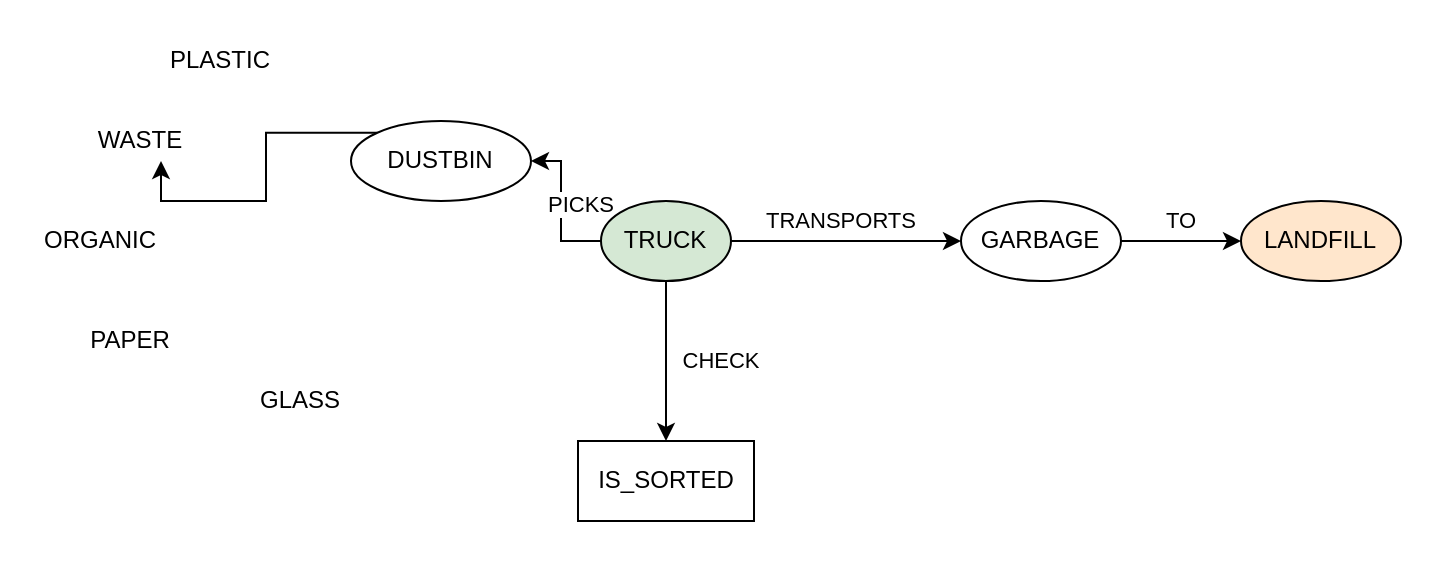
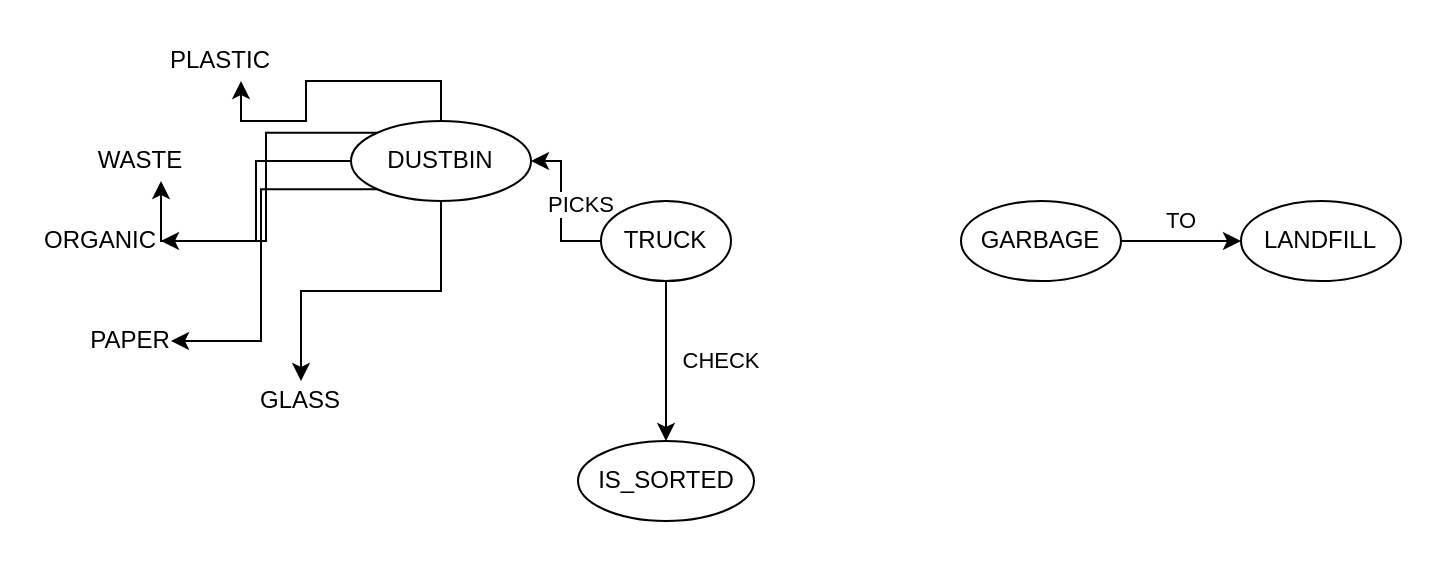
edge "DUSTBIN" -> "PLASTIC": added
node "WASTE": moved (141, 141) -> (141, 161)
edge "DUSTBIN" -> "ORGANIC": added
node "TRUCK": fillcolor #d5e8d4 -> #ffffff
edge "TRUCK" -> "GARBAGE": removed, label "TRANSPORTS"
node "LANDFILL": fillcolor #ffe6cc -> #ffffff
edge "DUSTBIN" -> "PAPER": added
edge "DUSTBIN" -> "GLASS": added
node "IS_SORTED": shape rectangle -> ellipse
